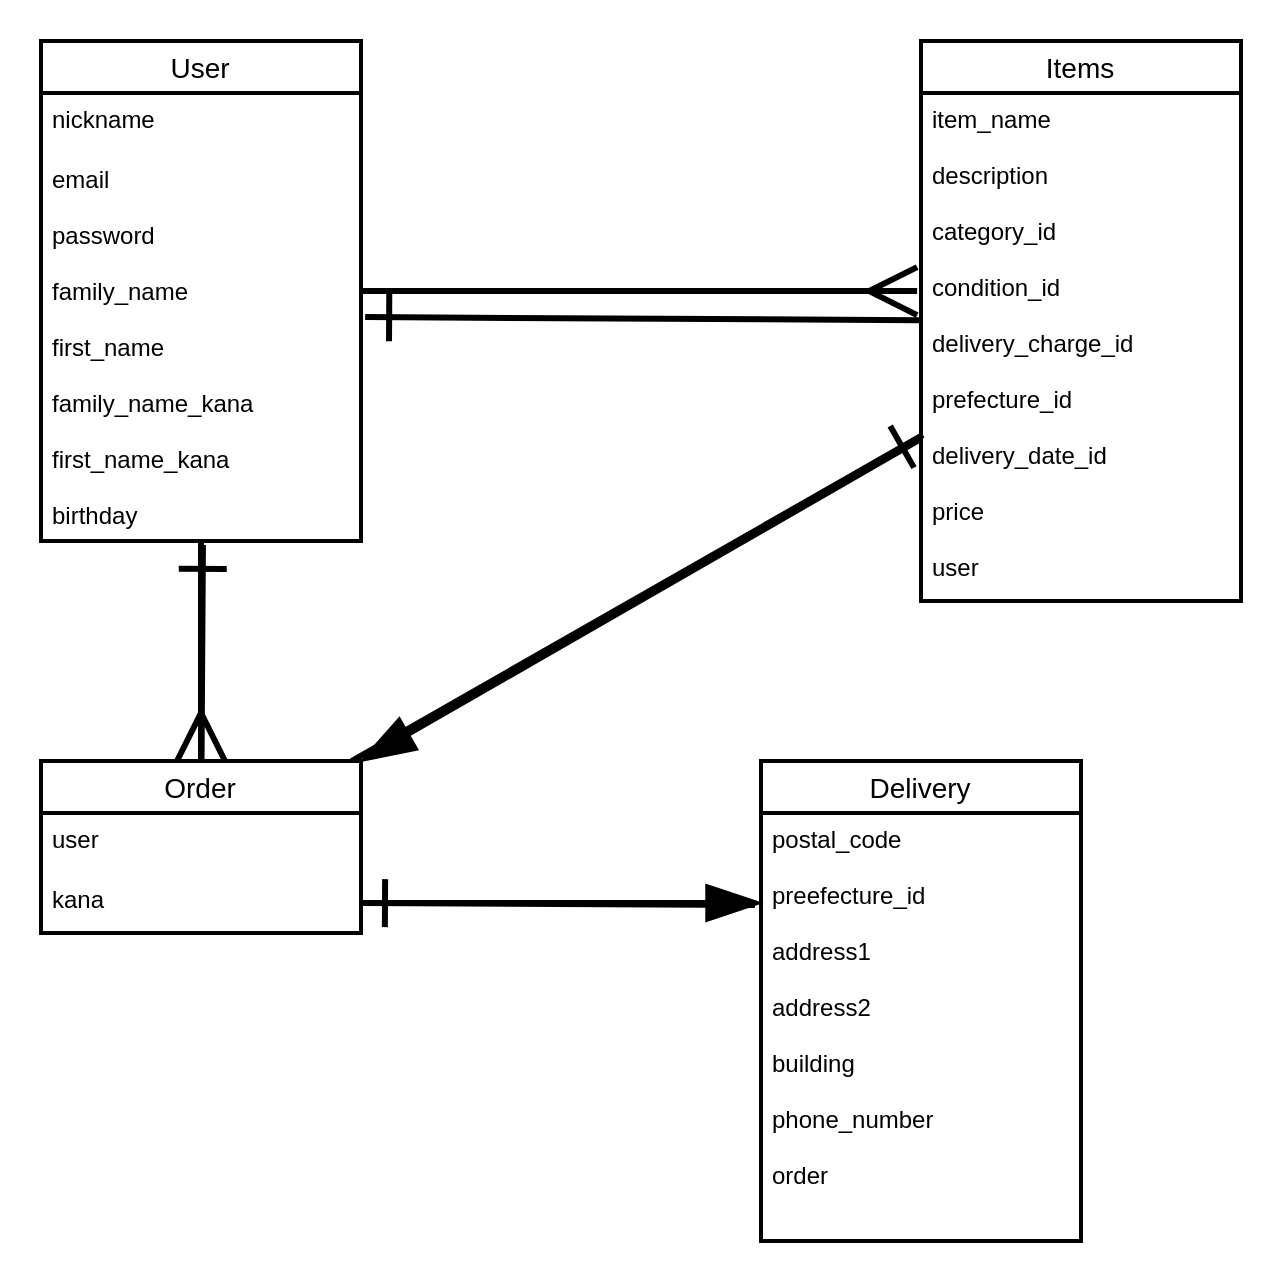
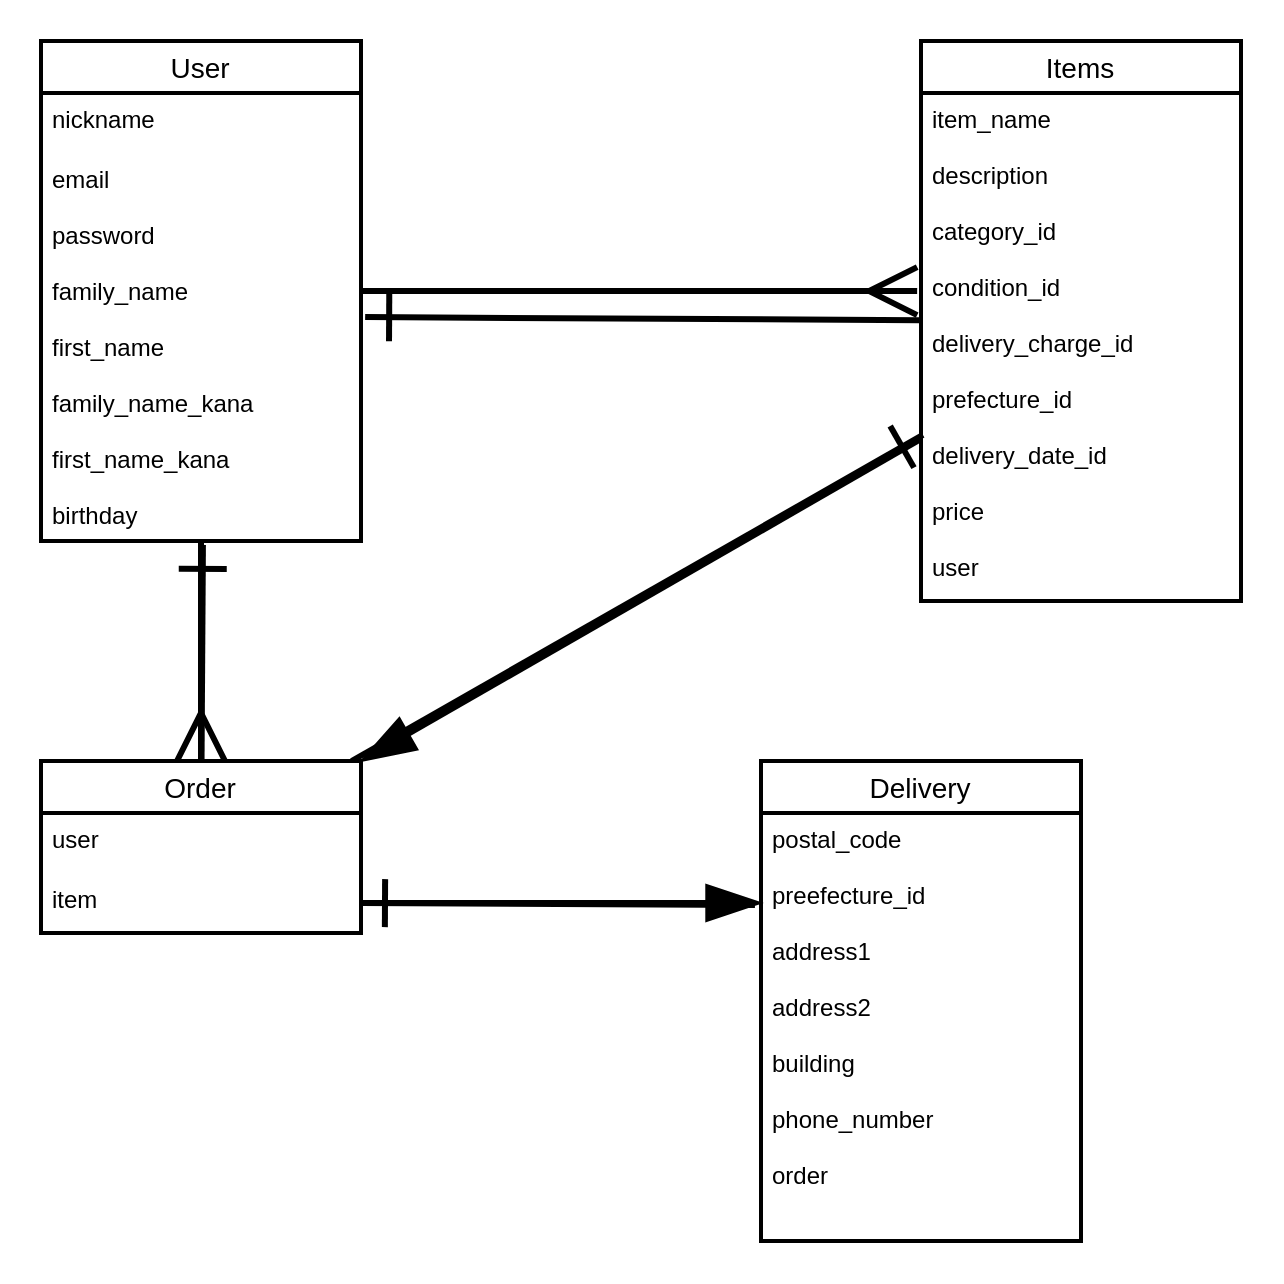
node "kana": label "kana" -> "item"
